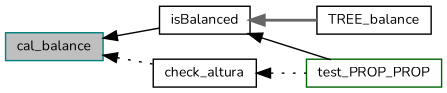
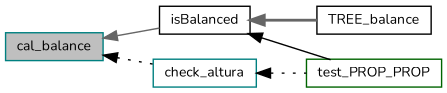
edge "isBalanced" -> "cal_balance": color black -> gray40
node "check_altura": color black -> teal
